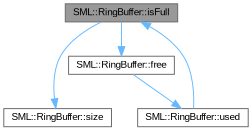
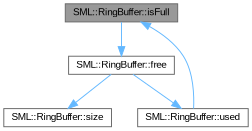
edge "SML::RingBuffer::isFull" -> "SML::RingBuffer::size": now "SML::RingBuffer::free" -> "SML::RingBuffer::size"
